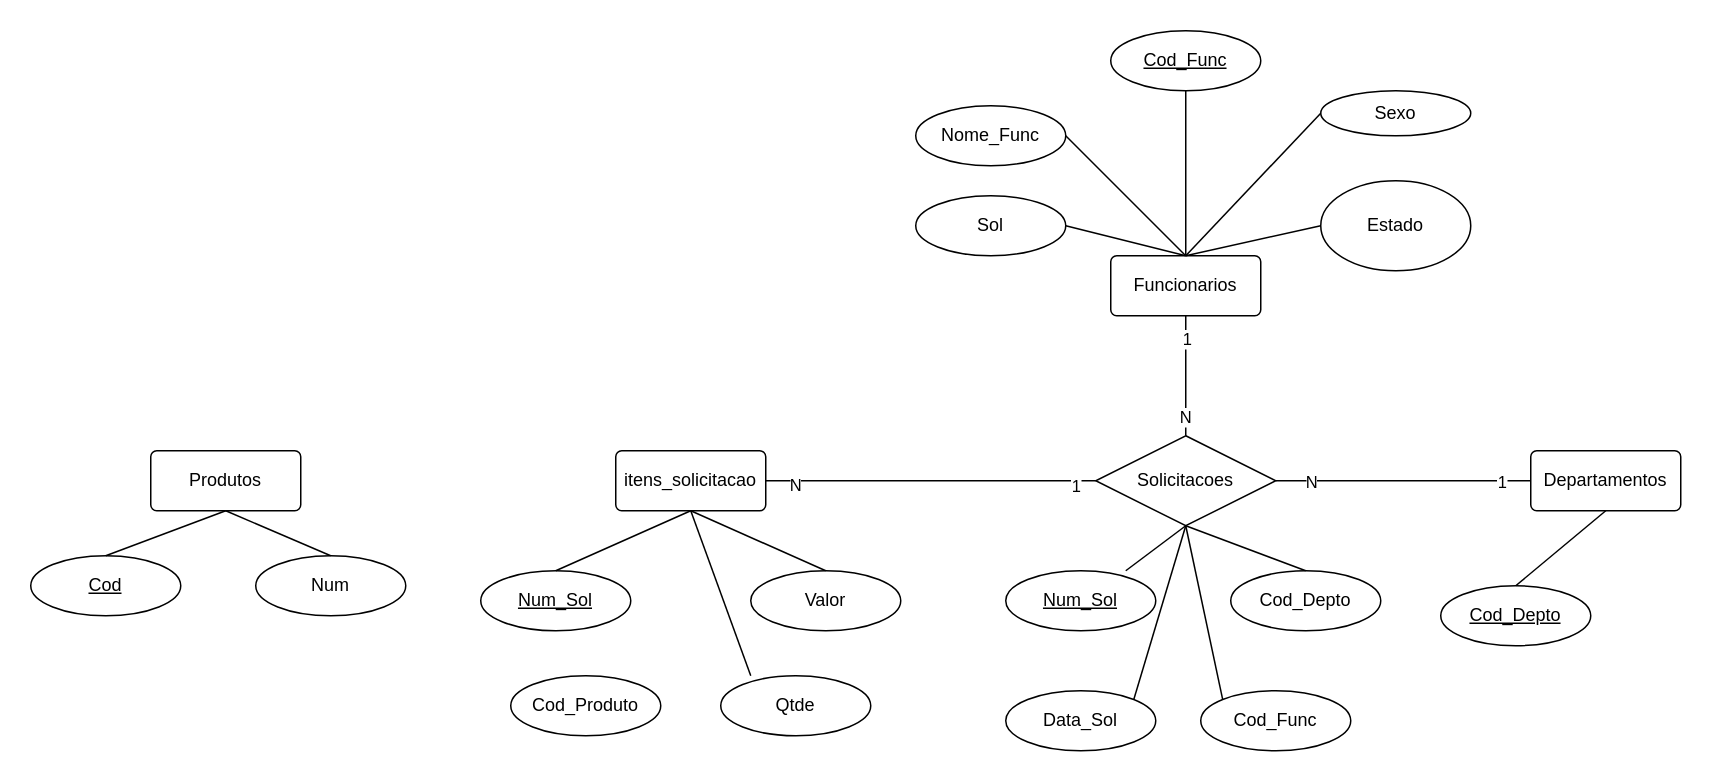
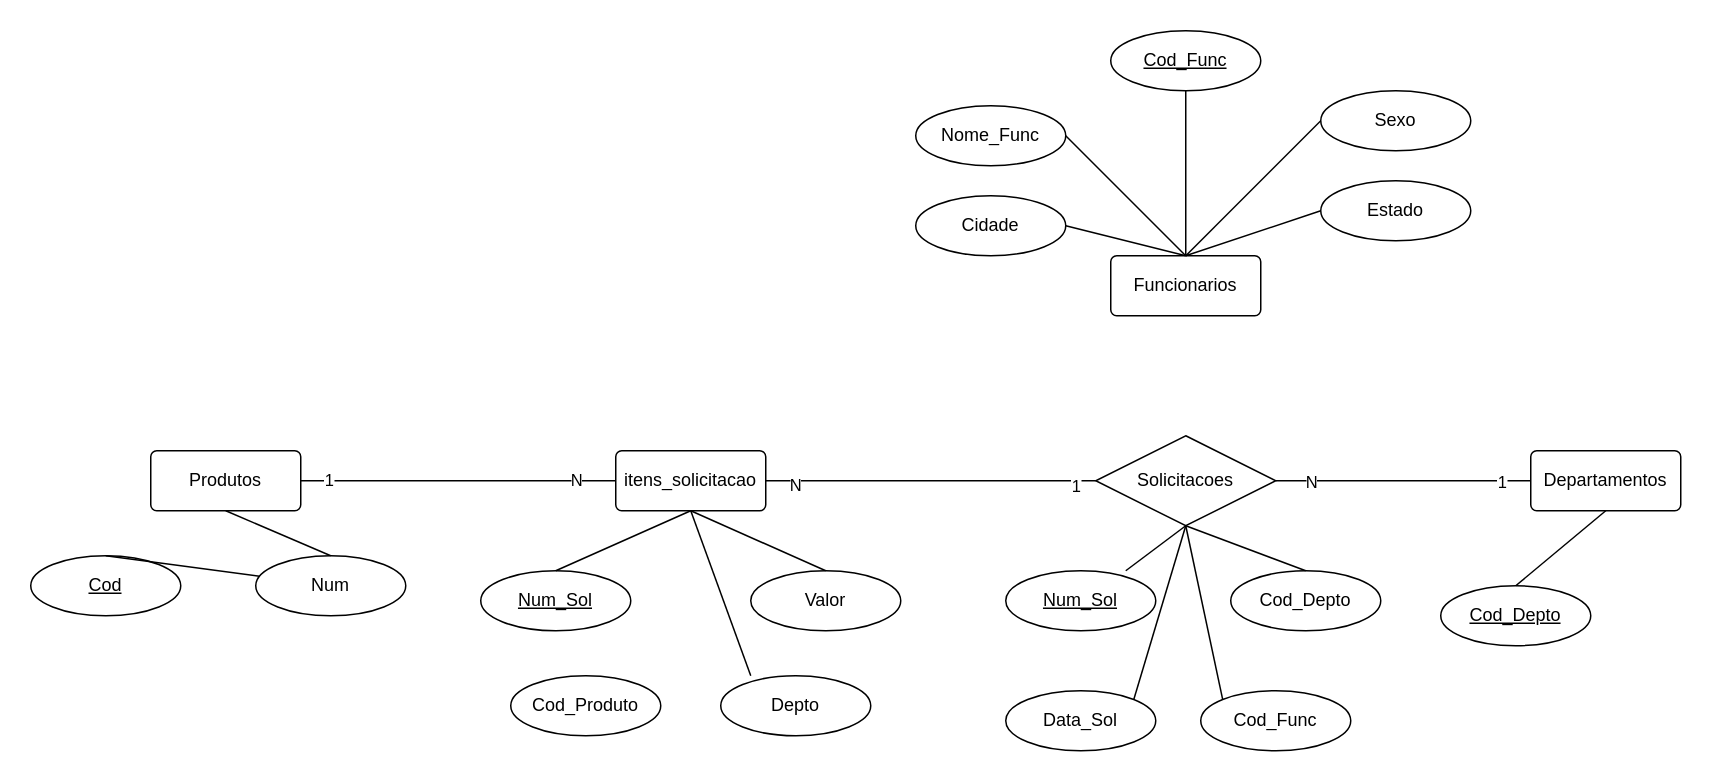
node "Sexo": size 150x45 -> 150x60
node "Sol": label "Sol" -> "Cidade"
node "Estado": size 150x90 -> 150x60
edge "Funcionarios" -- "Solicitacoes": removed, labels "1", "N"
edge "Produtos" -- "itens_solicitacao": added, labels "1", "N"
edge "Produtos" -- "Cod": now "Num" -- "Cod"
node "Qtde": label "Qtde" -> "Depto"
